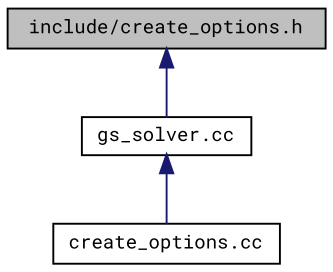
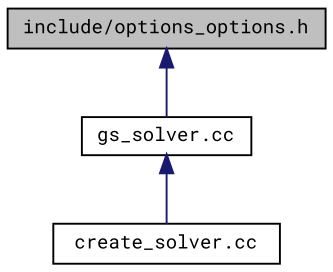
node "include/create_options.h": label "include/create_options.h" -> "include/options_options.h"
node "create_options.cc": label "create_options.cc" -> "create_solver.cc"
